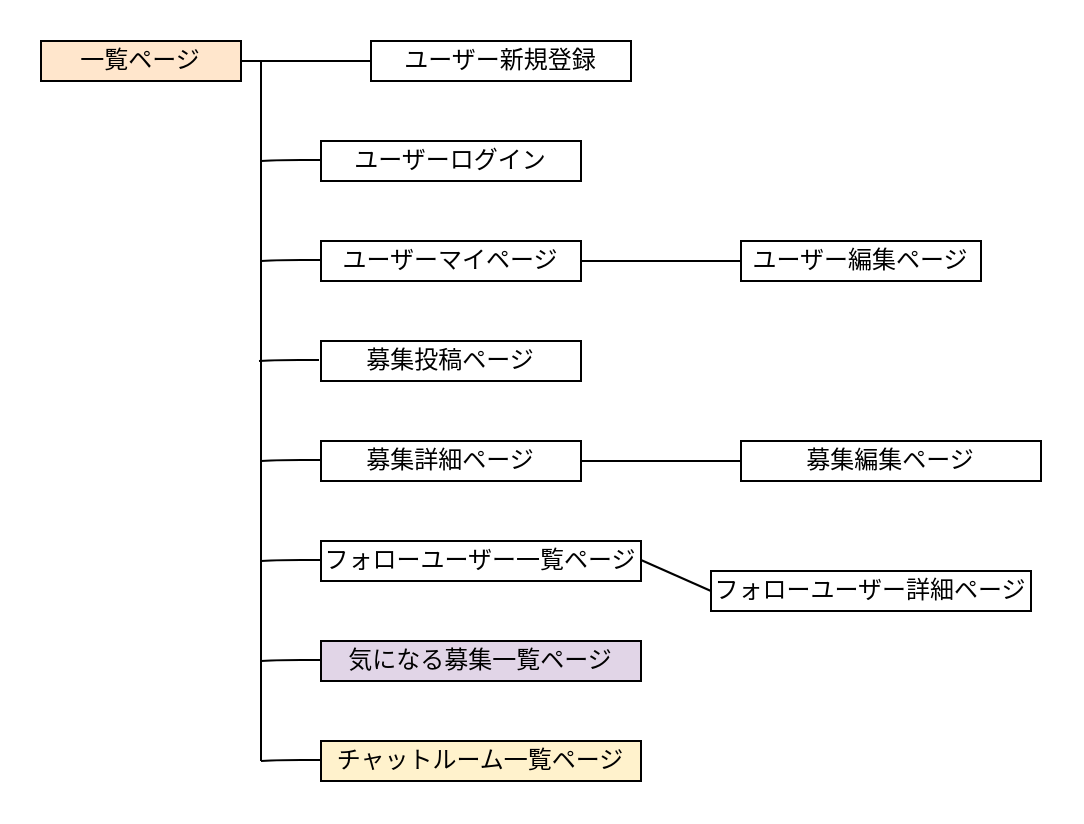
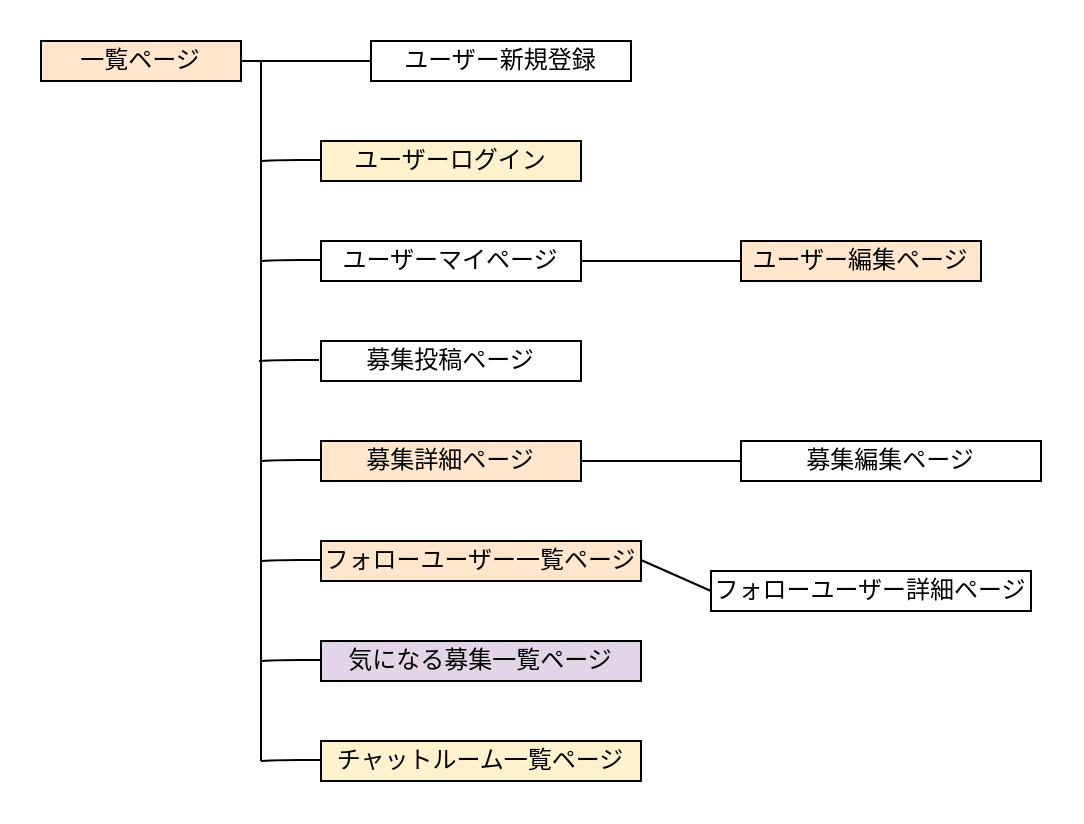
node "ユーザーログイン": fillcolor #ffffff -> #fff2cc
node "ユーザー編集ページ": fillcolor #ffffff -> #ffe6cc
node "募集詳細ページ": fillcolor #ffffff -> #ffe6cc
node "フォローユーザー一覧ページ": fillcolor #ffffff -> #ffe6cc
